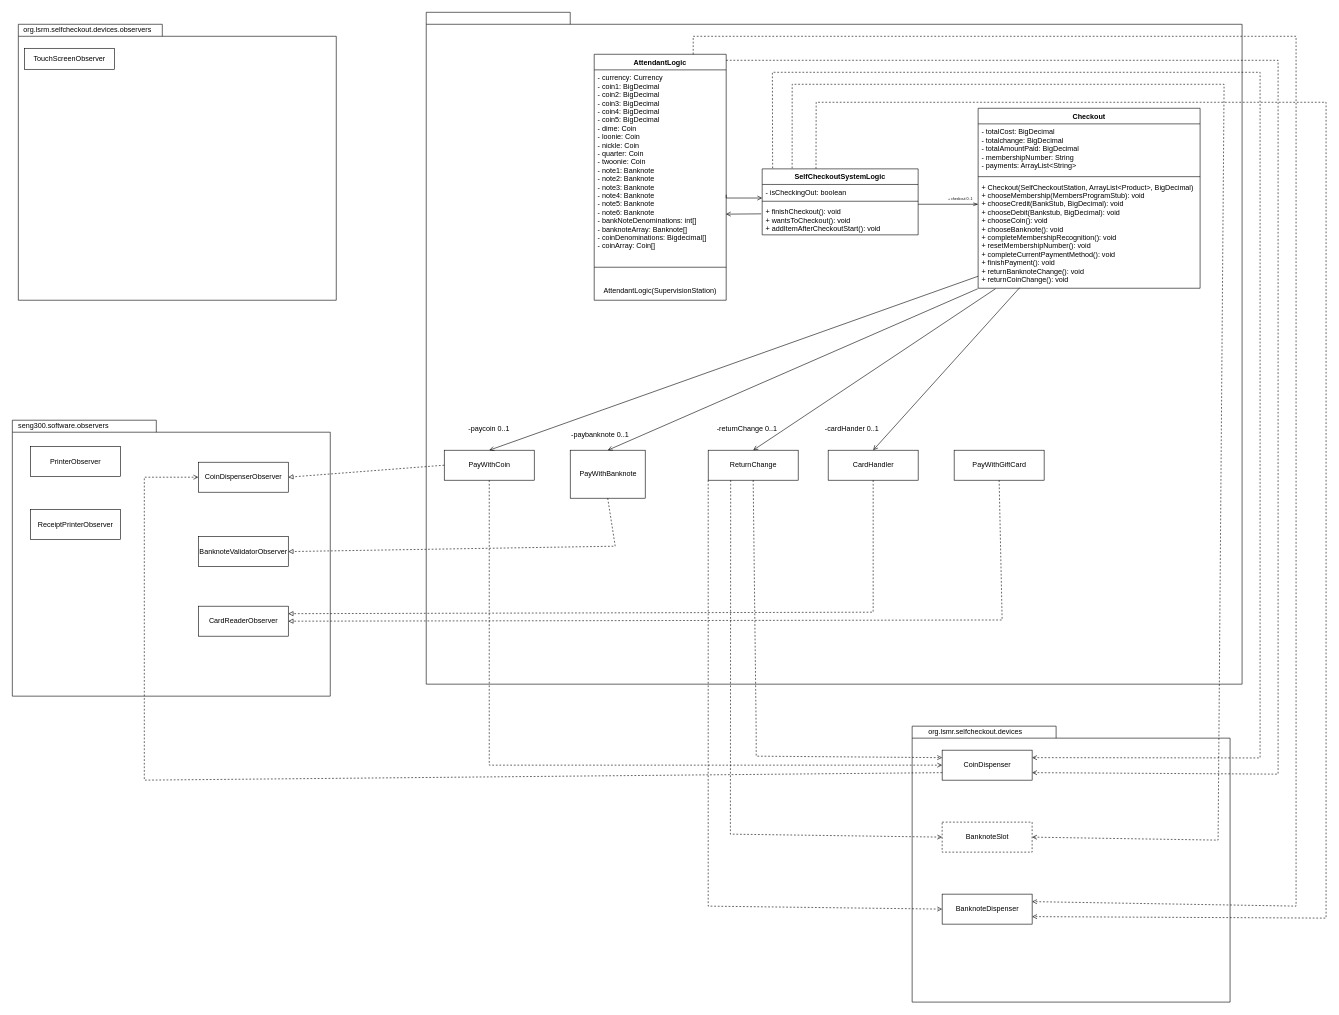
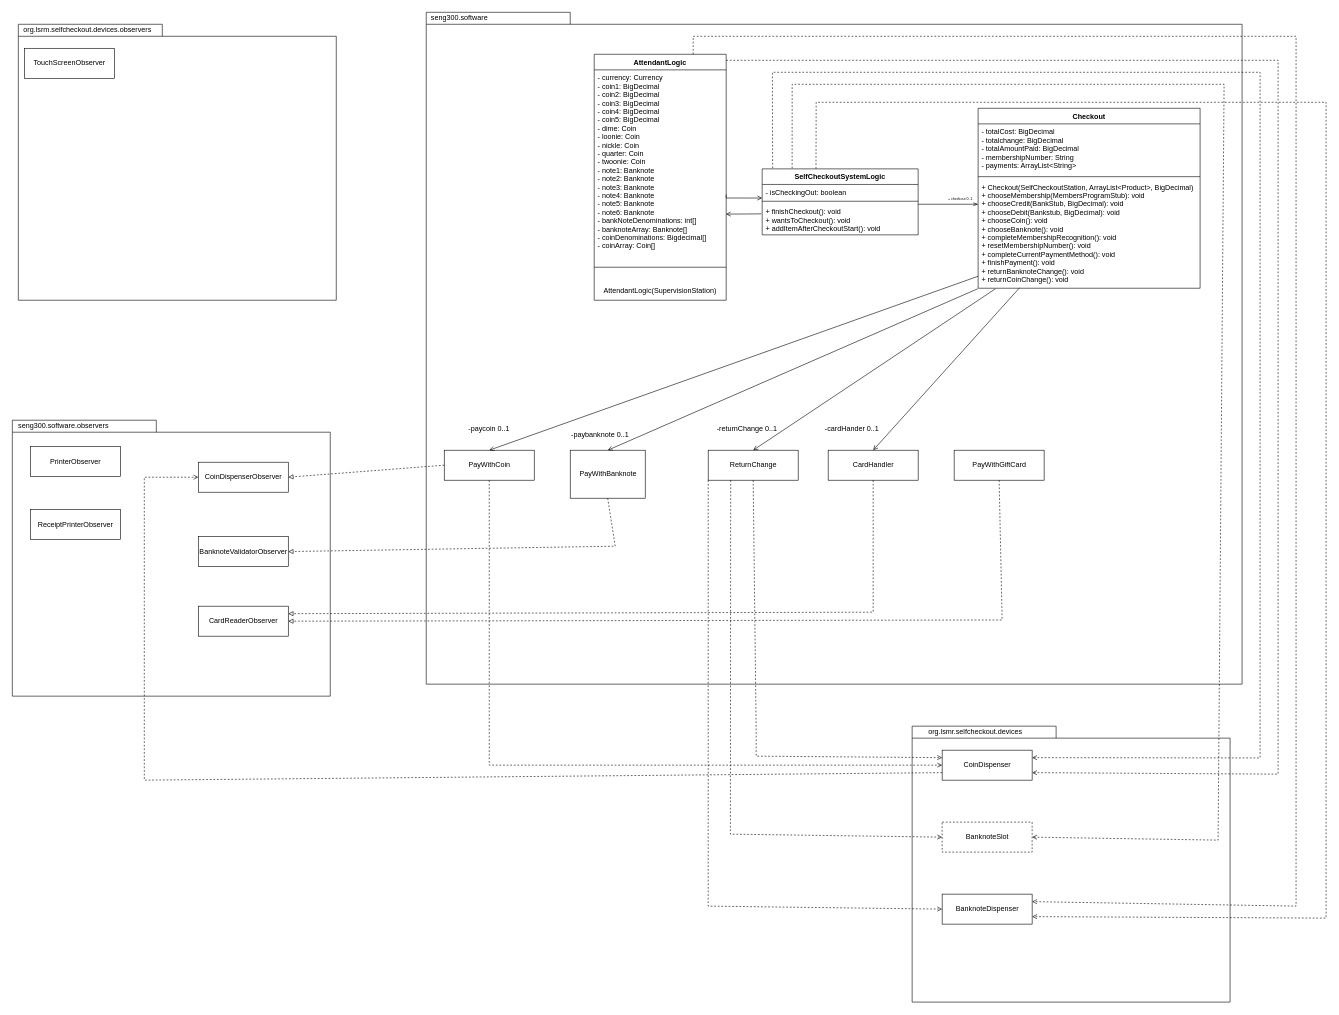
node "seng300.software": added
node "TouchScreenObserver": size 90x21 -> 90x30
